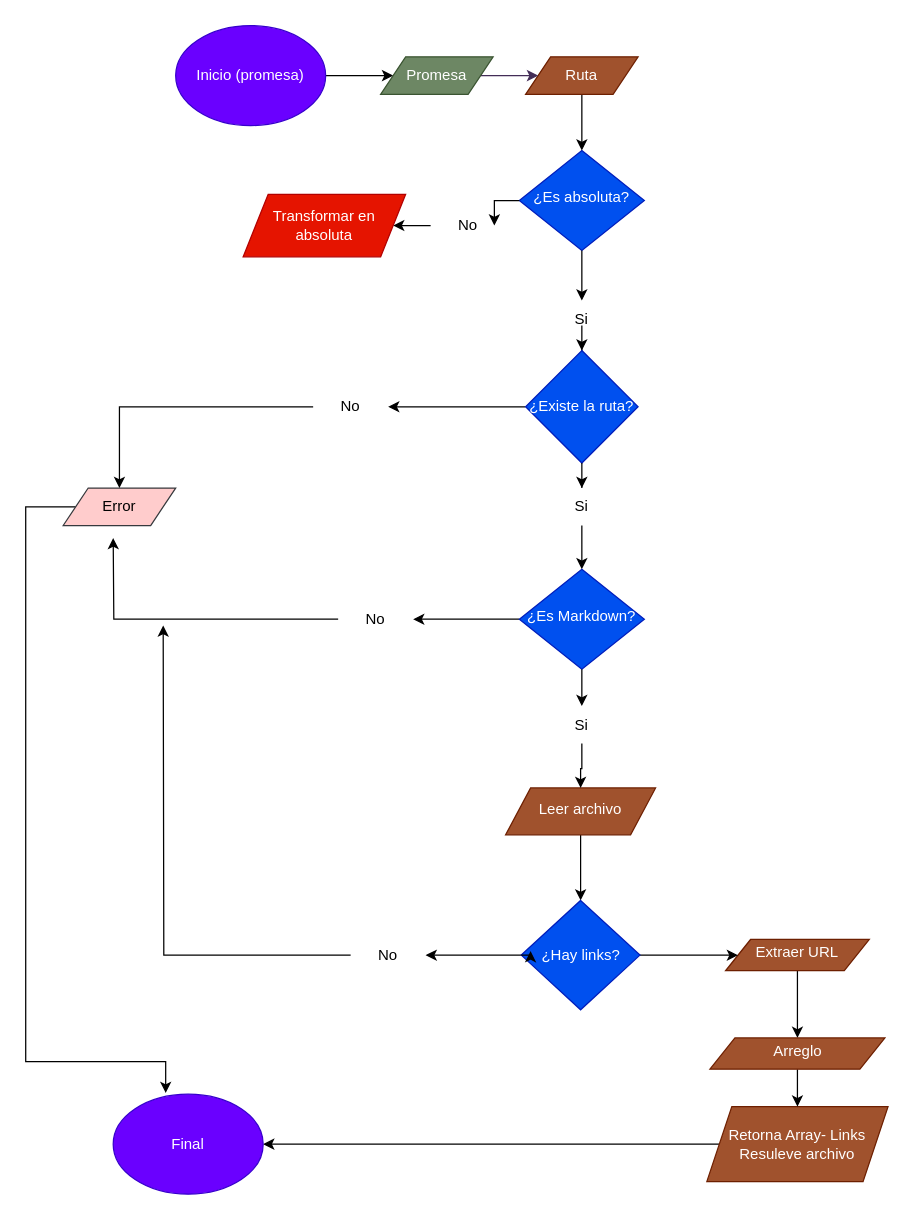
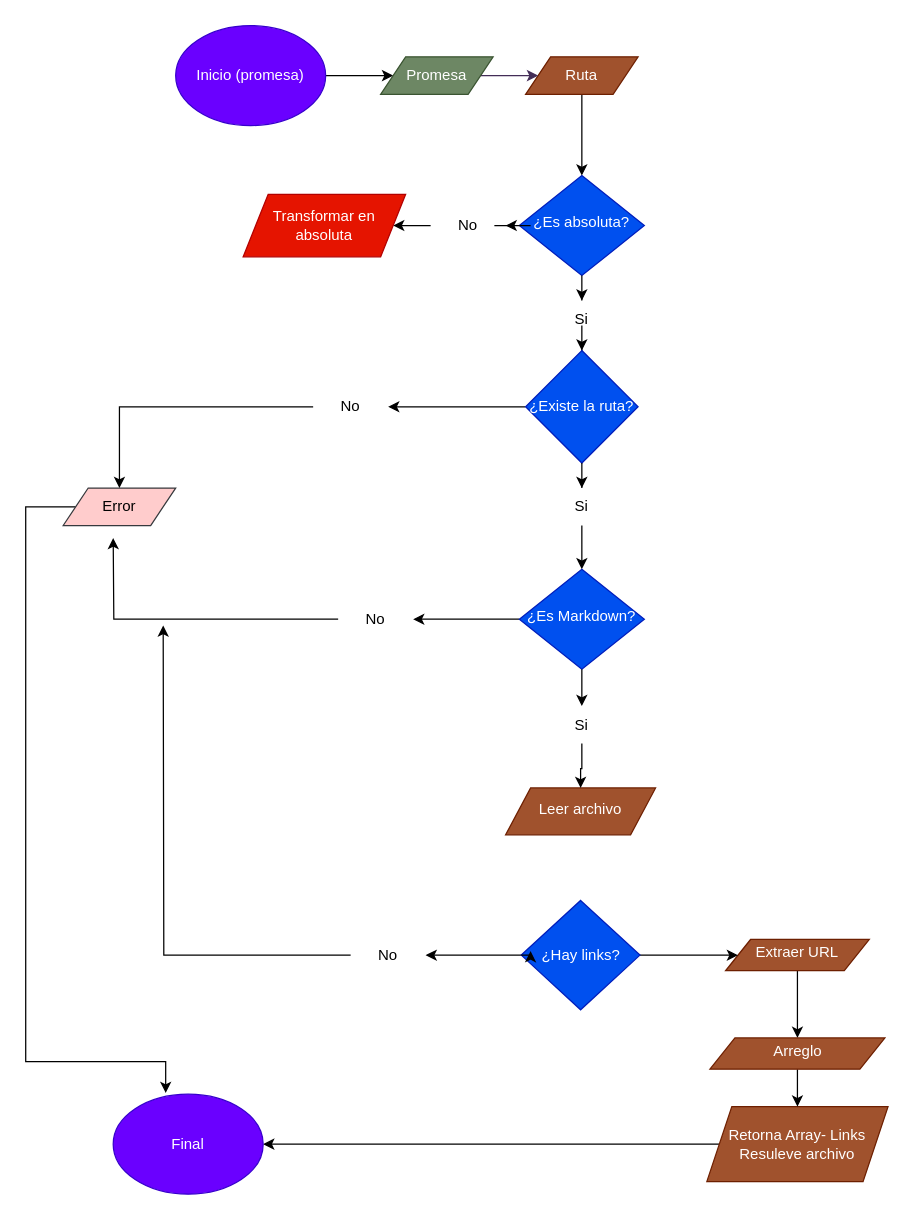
node "¿Es absoluta?": moved (582, 201) -> (582, 226)
edge "Leer archivo" -> "¿Hay links?": removed
